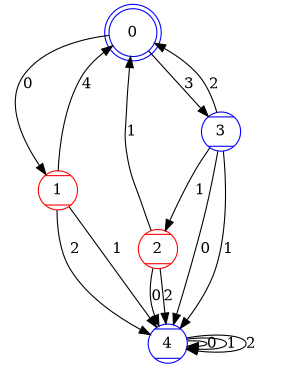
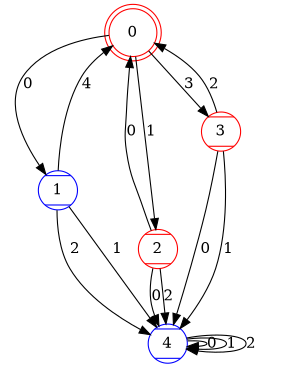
node "0": color blue -> red
edge "2" -> "0": label "1" -> "0"
node "3": color blue -> red
edge "3" -> "2": now "0" -> "2"
node "1": color red -> blue
